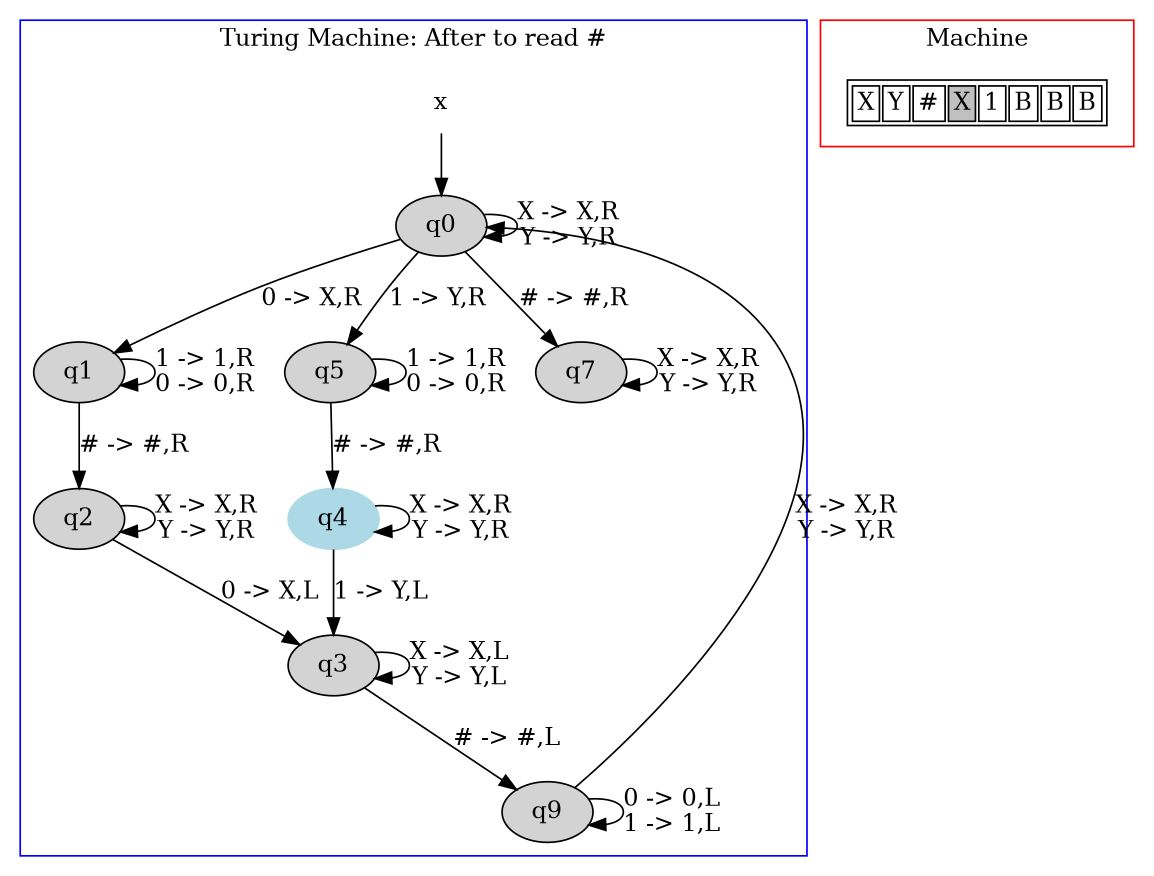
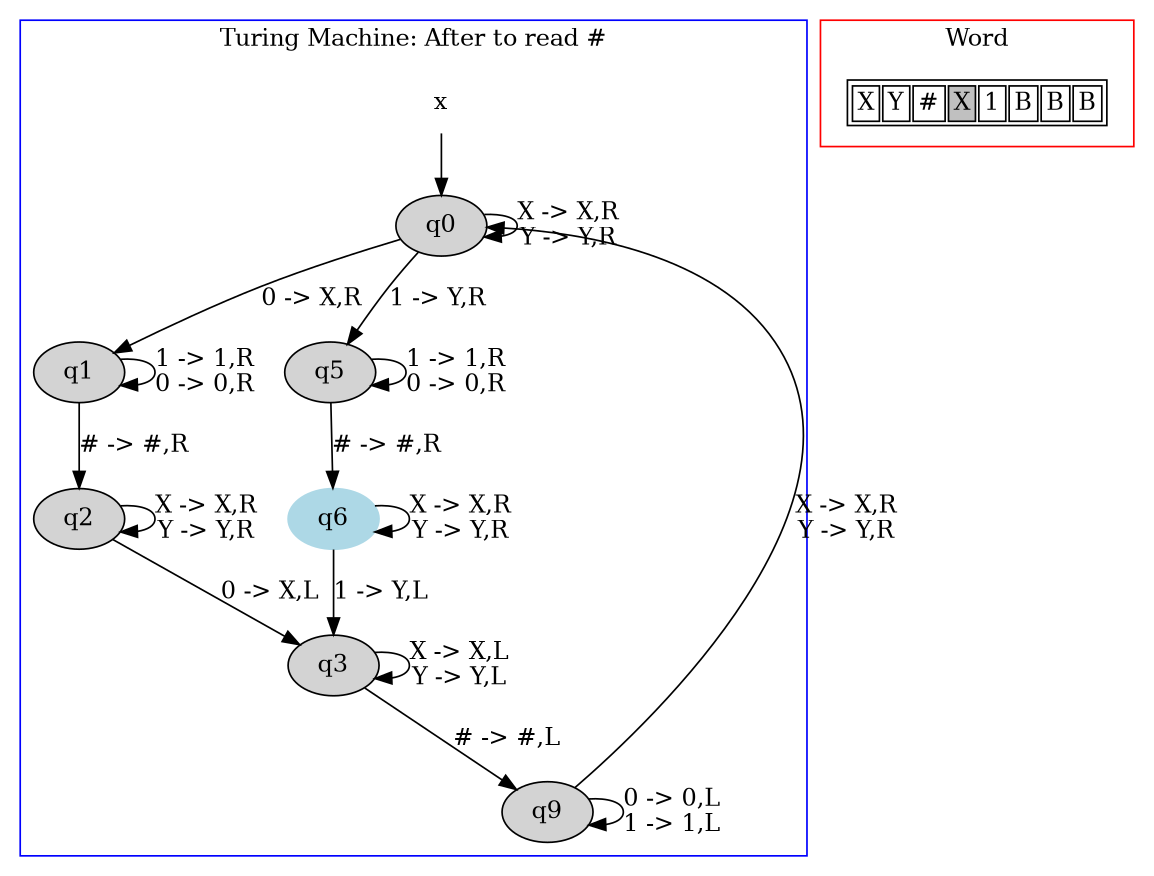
cluster "Machine": label "Machine" -> "Word"
node "q7": removed
node "q4": label "q4" -> "q6"
